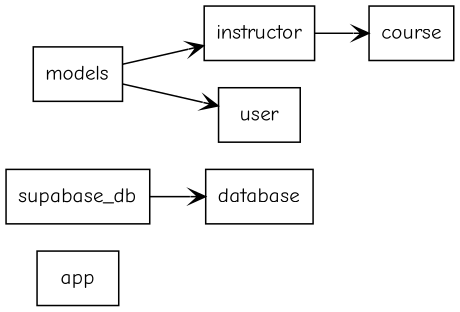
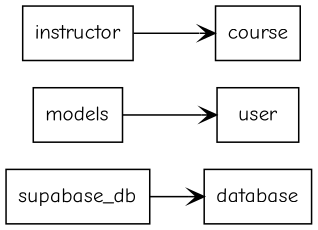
edge "models" -> "instructor": removed
node "app": removed
